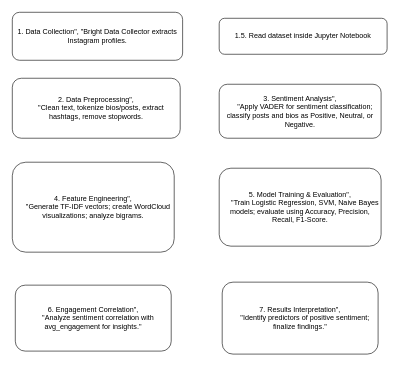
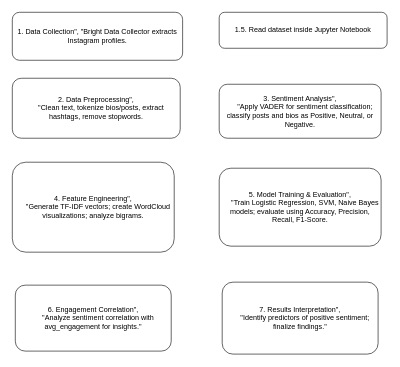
node "1.5. Read dataset inside Jupyter Notebook": moved (303, 36) -> (303, 30)
